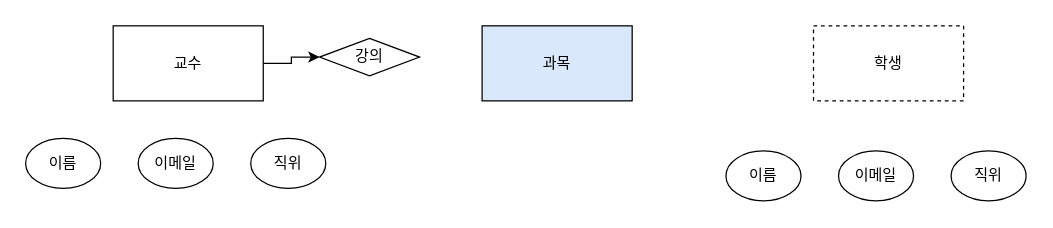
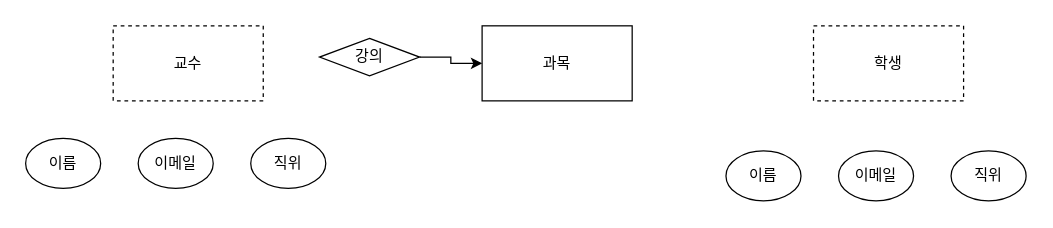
edge "강의" -> "과목": added
node "교수": style solid -> dashed
edge "교수" -> "강의": removed
node "과목": fillcolor #dae8fc -> #ffffff
